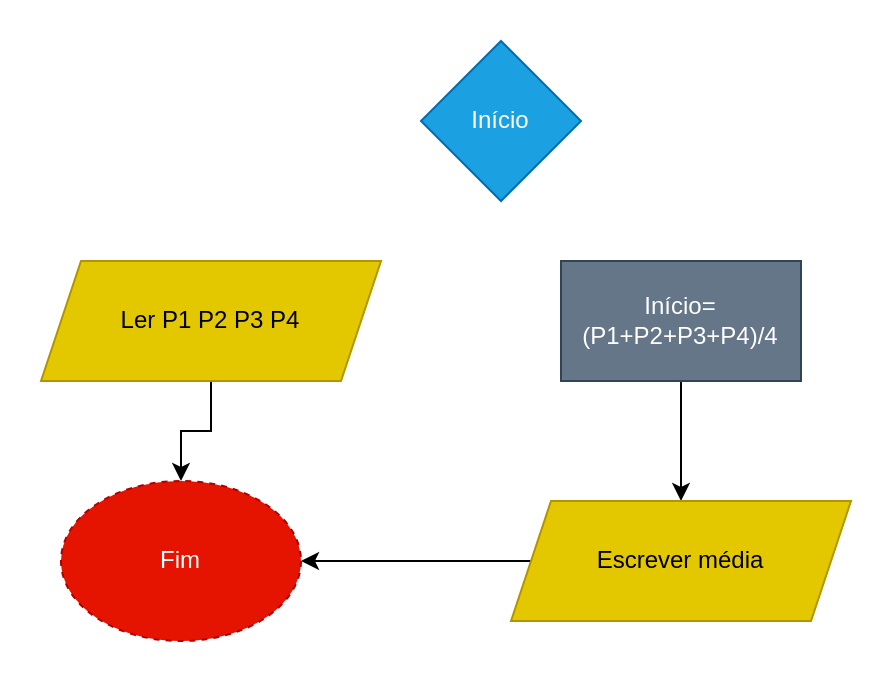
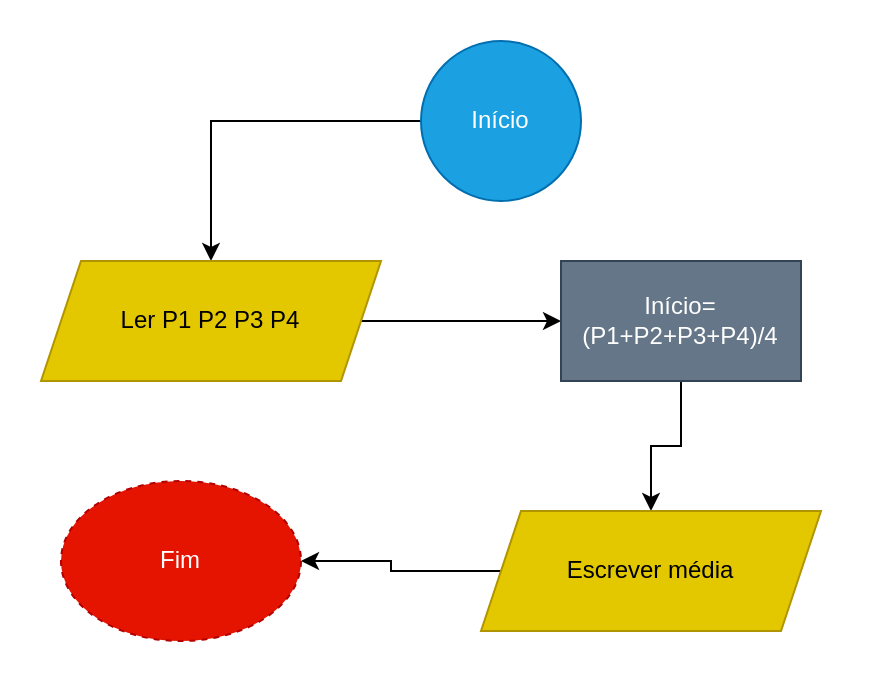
edge "Início" -> "Ler P1 P2 P3 P4": added
node "Início": shape diamond -> ellipse
edge "Ler P1 P2 P3 P4" -> "Fim": now "Ler P1 P2 P3 P4" -> "Início= (P1+P2+P3+P4)/4"
node "Escrever média": moved (681, 561) -> (651, 571)
